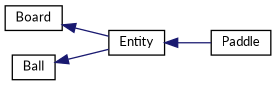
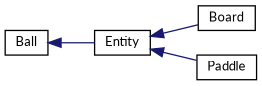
edge "Entity" -> "Board": reversed
